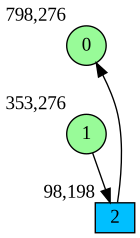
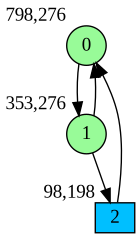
edge "0 798,276" -> "1 353,276": added
edge "1 353,276" -> "0 798,276": added
